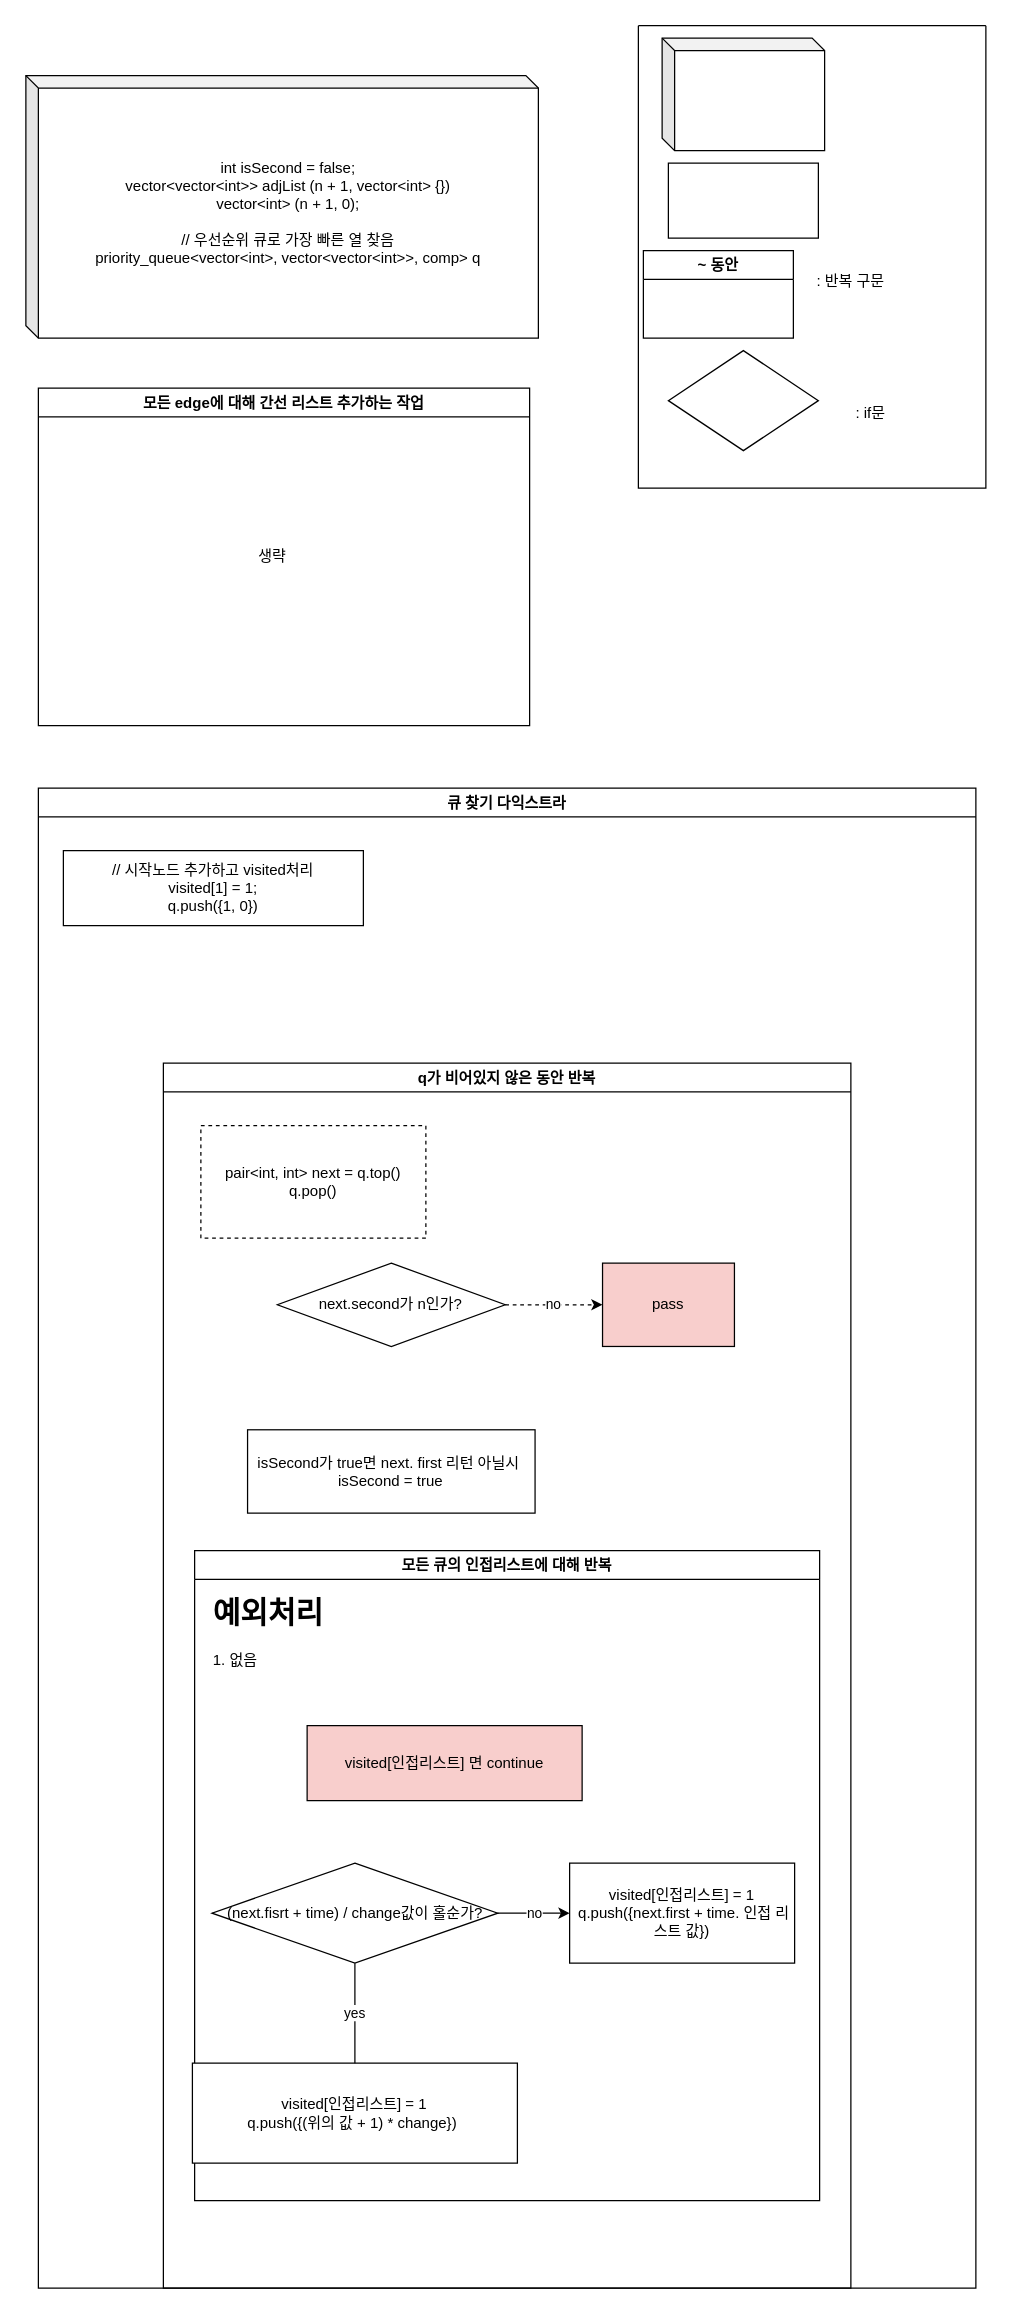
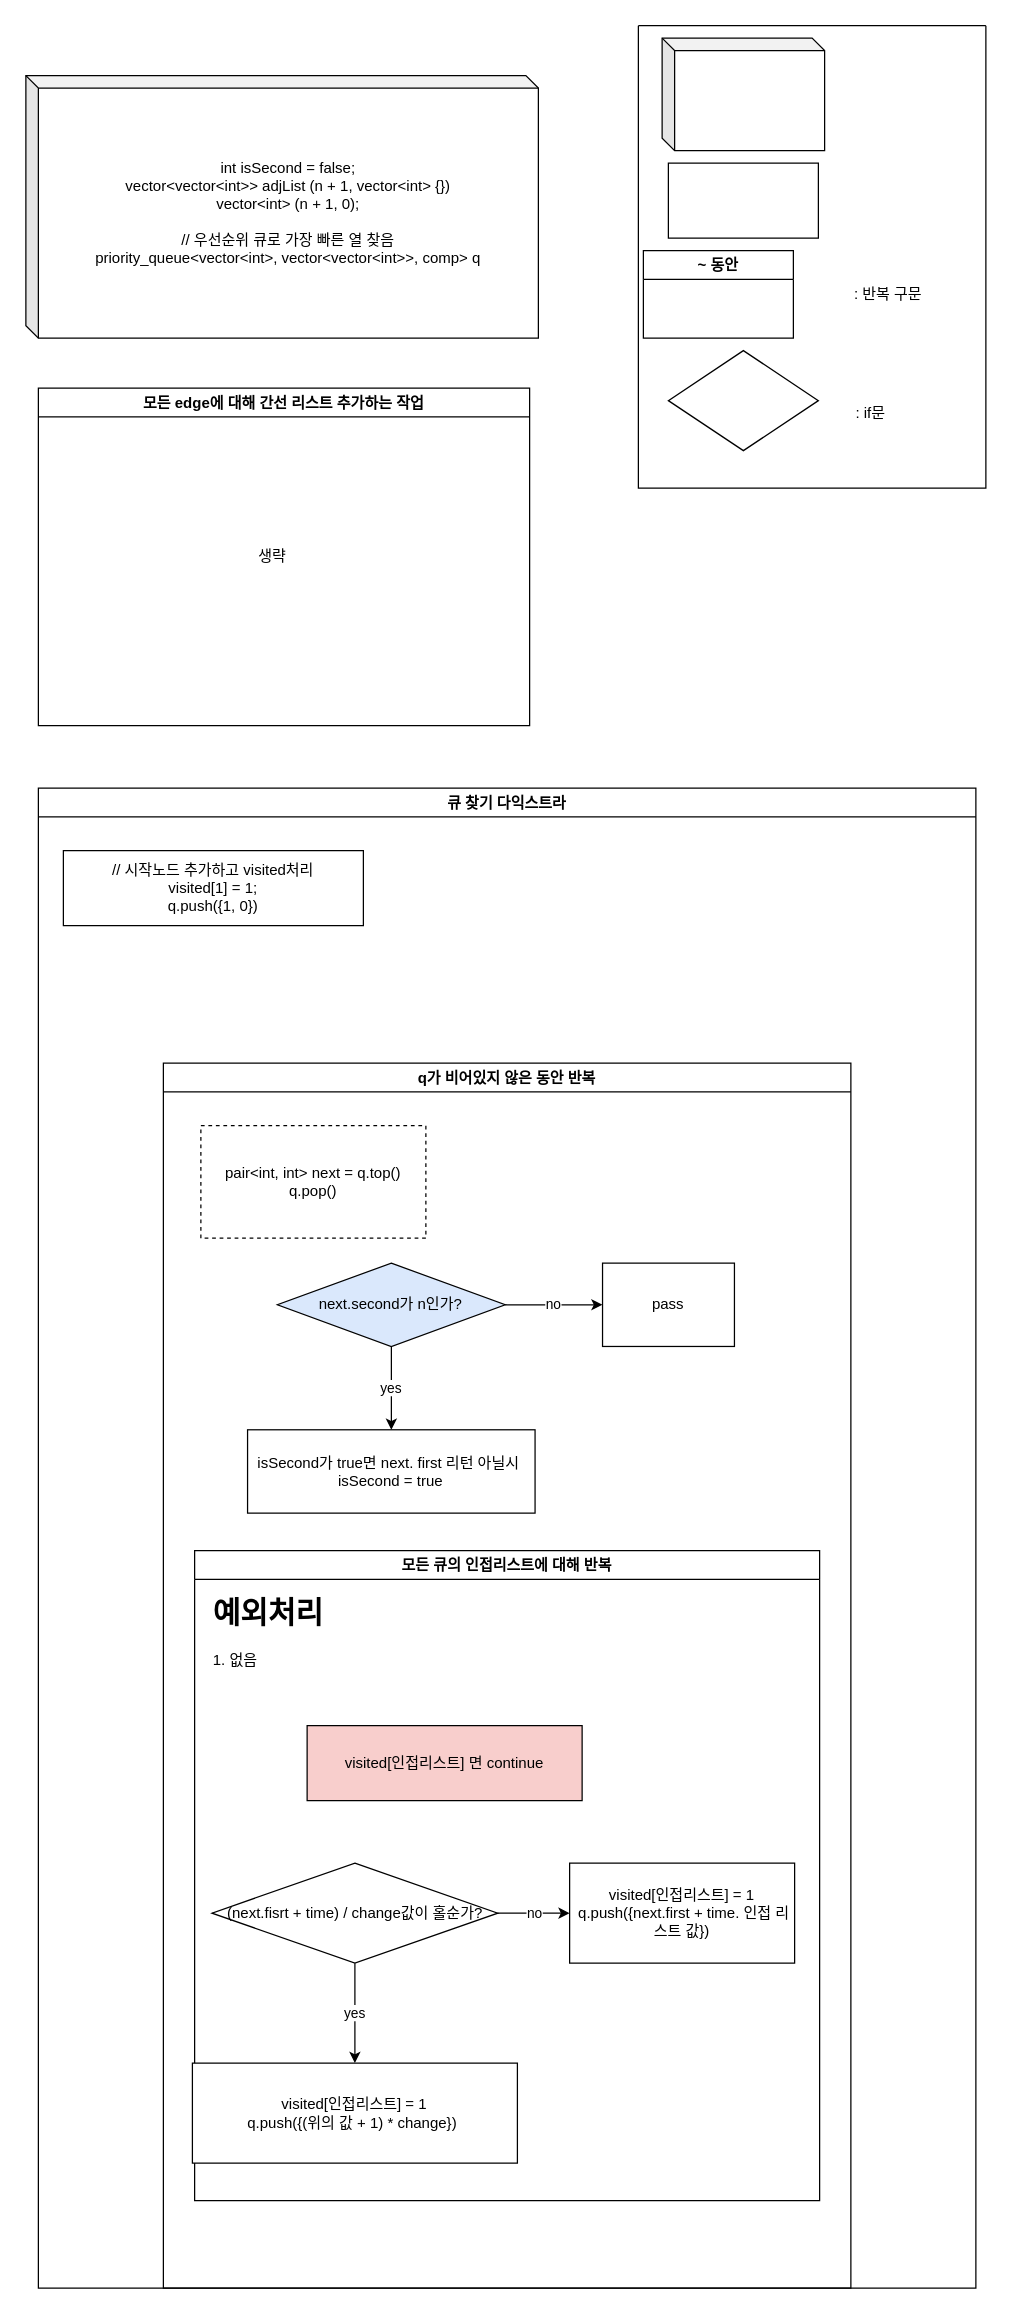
node ": 반복 구문": moved (851, 282) -> (888, 294)
node "next.second가 n인가?": fillcolor #ffffff -> #dae8fc
edge "next.second가 n인가?" -> "pass": style dashed -> solid
node "pass": fillcolor #f8cecc -> #ffffff
edge "next.second가 n인가?" -> "isSecond가 true면 next. first 리턴 아닐시 isSecond = true": added, label "yes"
edge "(next.fisrt + time) / change값이 홀순가?" -- "visited[인접리스트] = 1 q.push({(위의 값 + 1) * change})": arrowhead none -> classic
